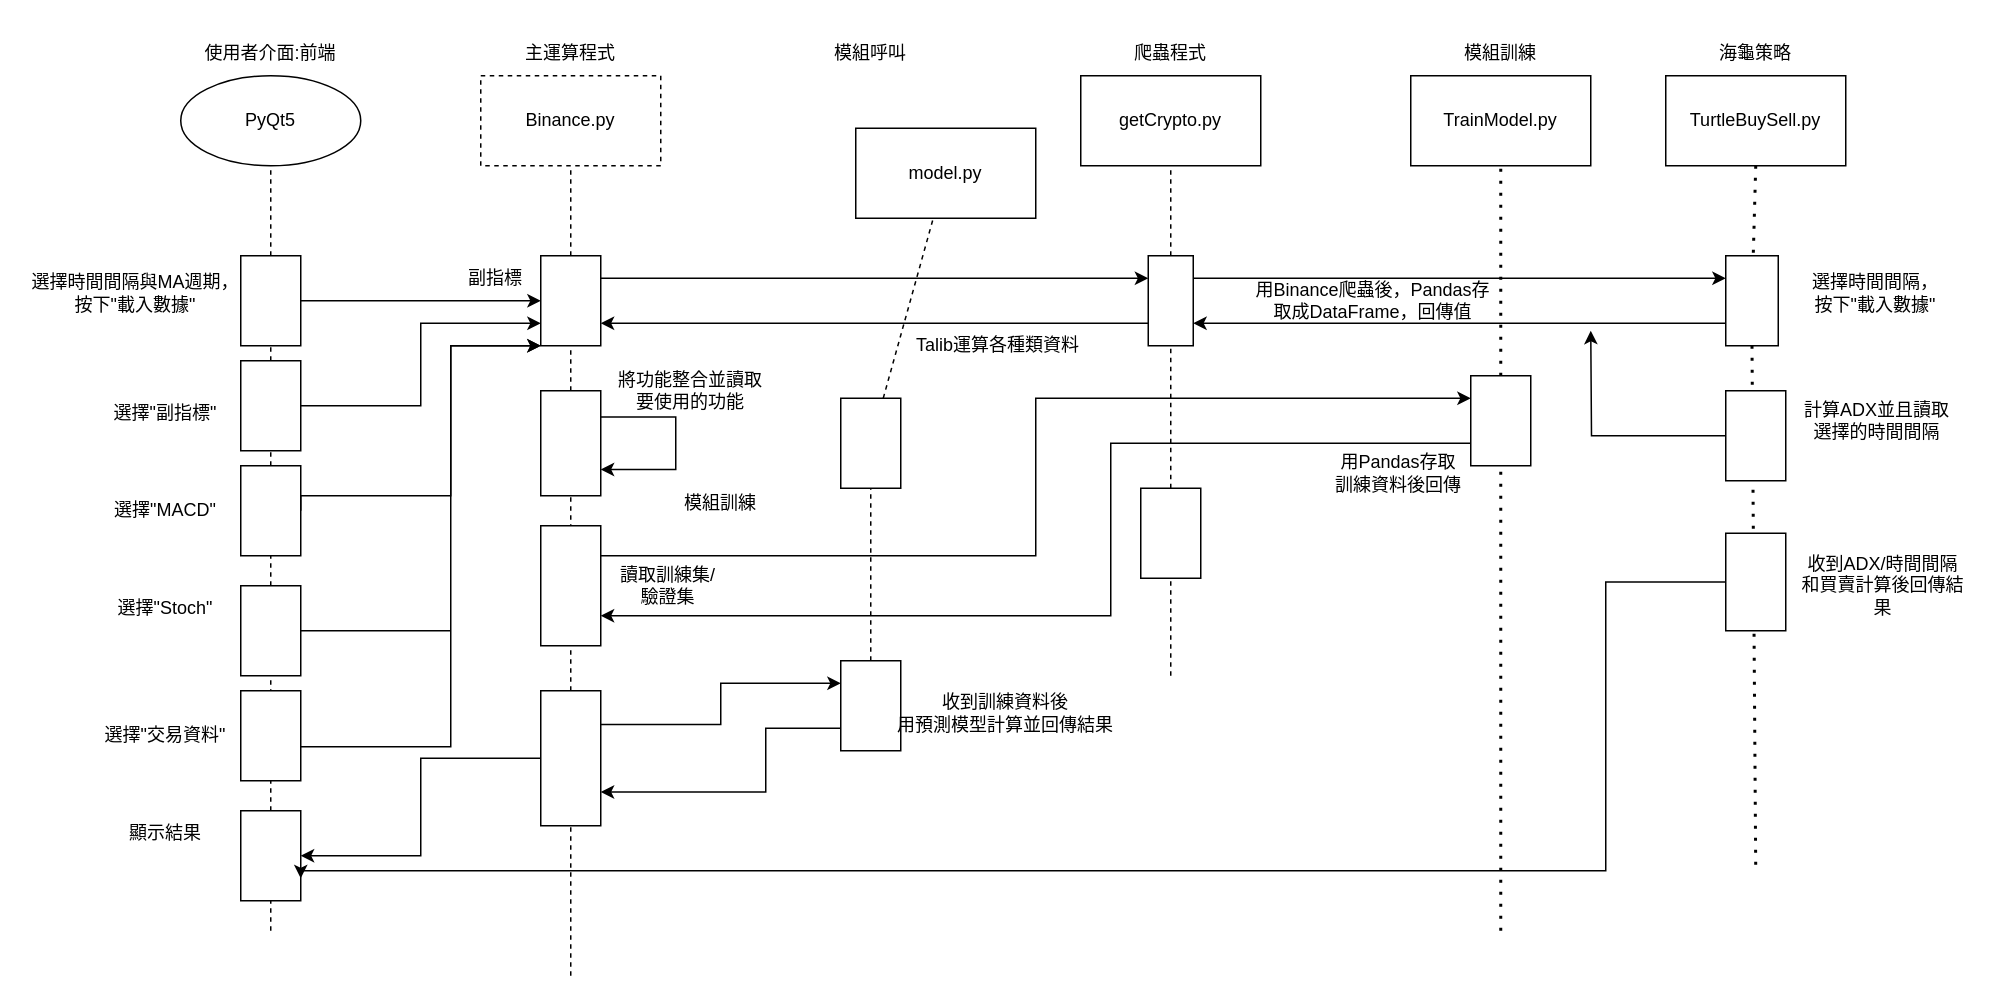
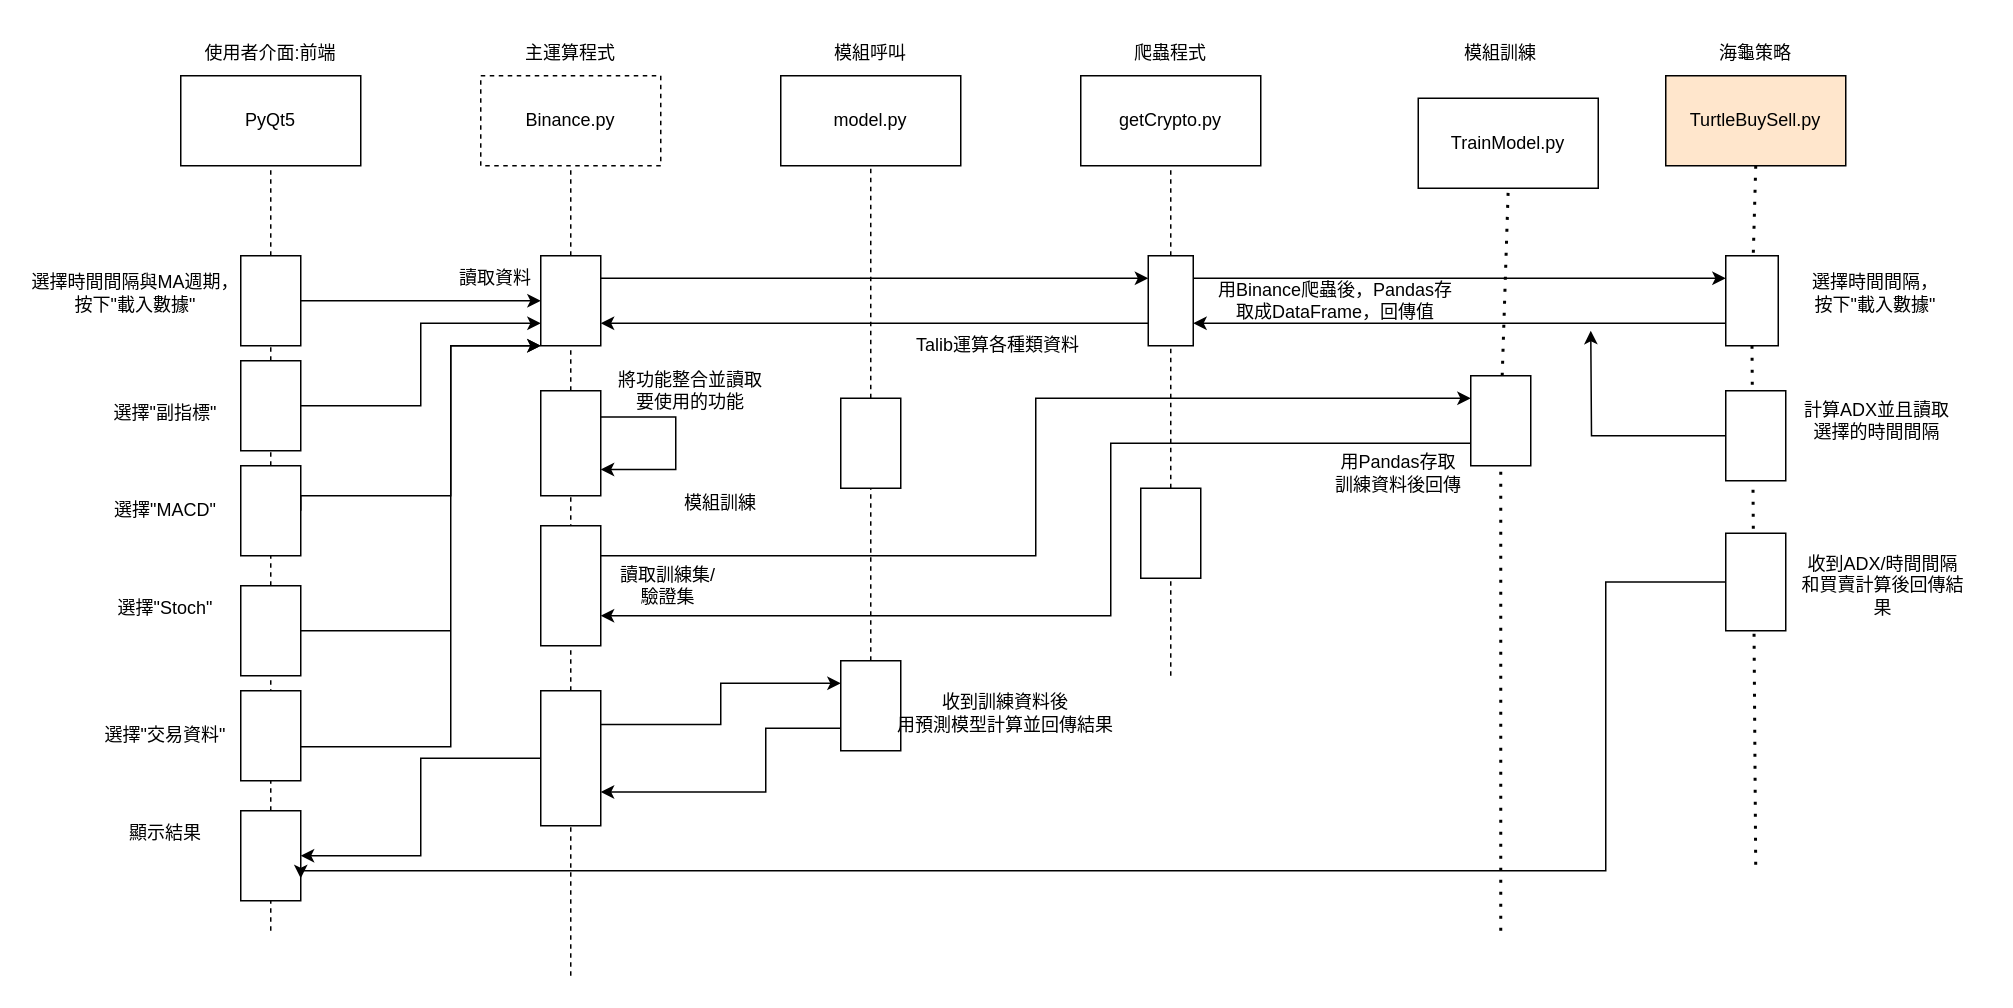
node "PyQt5": shape ellipse -> rectangle
node "TrainModel.py": moved (1501, 121) -> (1508, 143)
node "TurtleBuySell.py": fillcolor #ffffff -> #ffe6cc
node "model.py": moved (946, 173) -> (871, 121)
node "副指標": label "副指標" -> "讀取資料"
node "用Binance爬蟲後，Pandas存取成DataFrame，回傳值": moved (1373, 301) -> (1336, 301)
